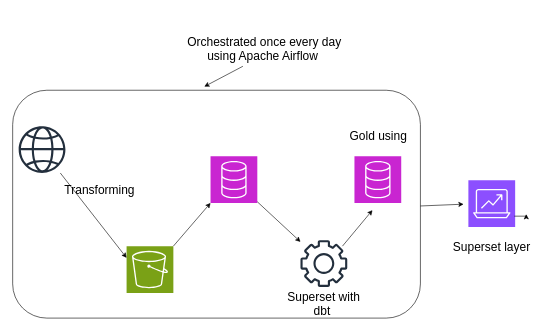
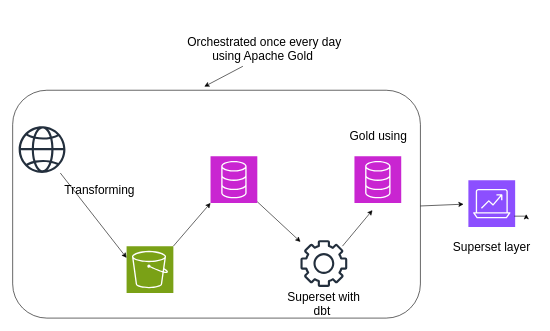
node "Orchestrated once every day using Apache Airflow": label "Orchestrated once every day using Apache Airflow" -> "Orchestrated once every day using Apache Gold"
